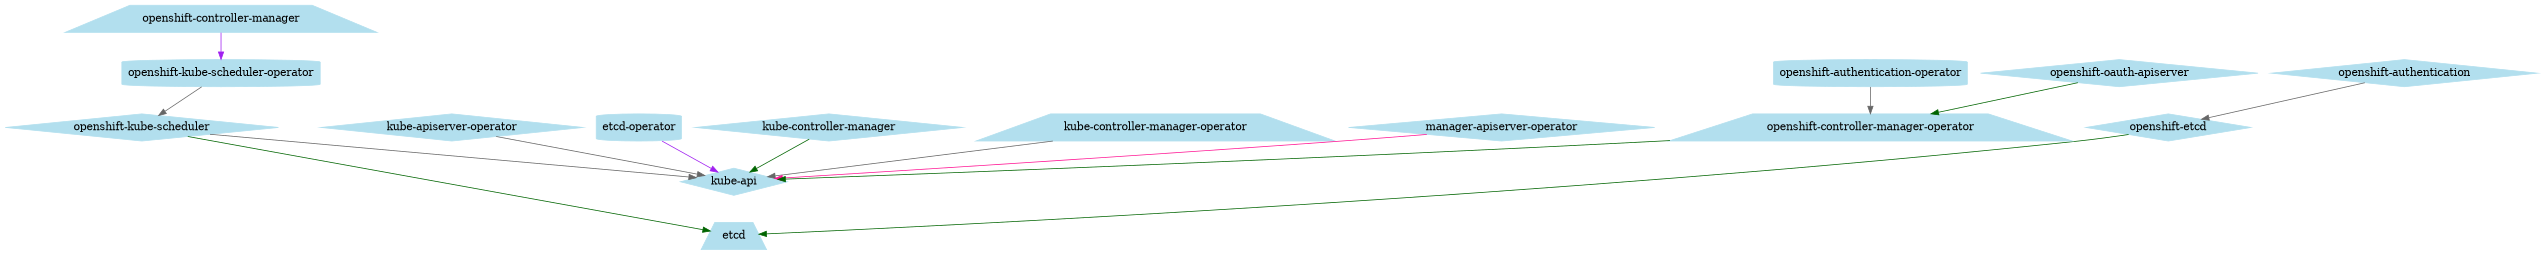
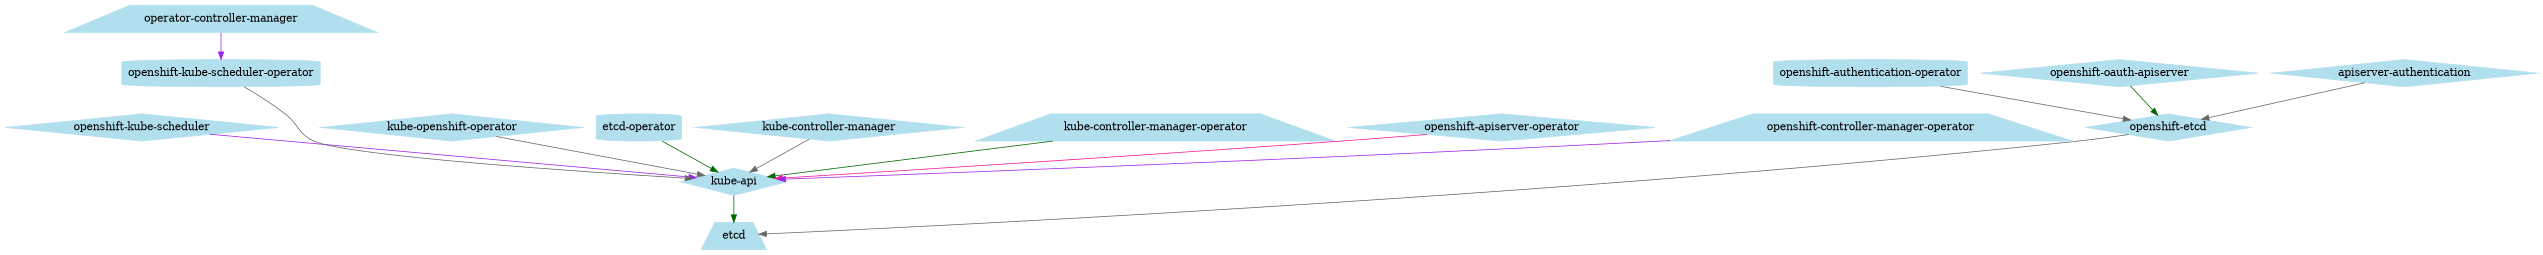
node "openshift-controller-manager": label "openshift-controller-manager" -> "operator-controller-manager"
node "openshift-authentication": label "openshift-authentication" -> "apiserver-authentication"
edge "openshift-authentication-operator" -> "openshift-controller-manager-operator": now "openshift-authentication-operator" -> "openshift-etcd"
edge "openshift-oauth-apiserver" -> "openshift-controller-manager-operator": now "openshift-oauth-apiserver" -> "openshift-etcd"
edge "openshift-kube-scheduler-operator" -> "openshift-kube-scheduler": now "openshift-kube-scheduler-operator" -> "kube-api"
node "kube-apiserver-operator": label "kube-apiserver-operator" -> "kube-openshift-operator"
node "manager-apiserver-operator": label "manager-apiserver-operator" -> "openshift-apiserver-operator"
edge "kube-controller-manager" -> "kube-api": color darkgreen -> gray40
edge "etcd-operator" -> "kube-api": color purple -> darkgreen
edge "openshift-kube-scheduler" -> "kube-api": color gray40 -> purple
edge "kube-controller-manager-operator" -> "kube-api": color gray40 -> darkgreen
edge "openshift-controller-manager-operator" -> "kube-api": color darkgreen -> purple
edge "openshift-kube-scheduler" -> "etcd": now "kube-api" -> "etcd"
edge "openshift-etcd" -> "etcd": color darkgreen -> gray40
